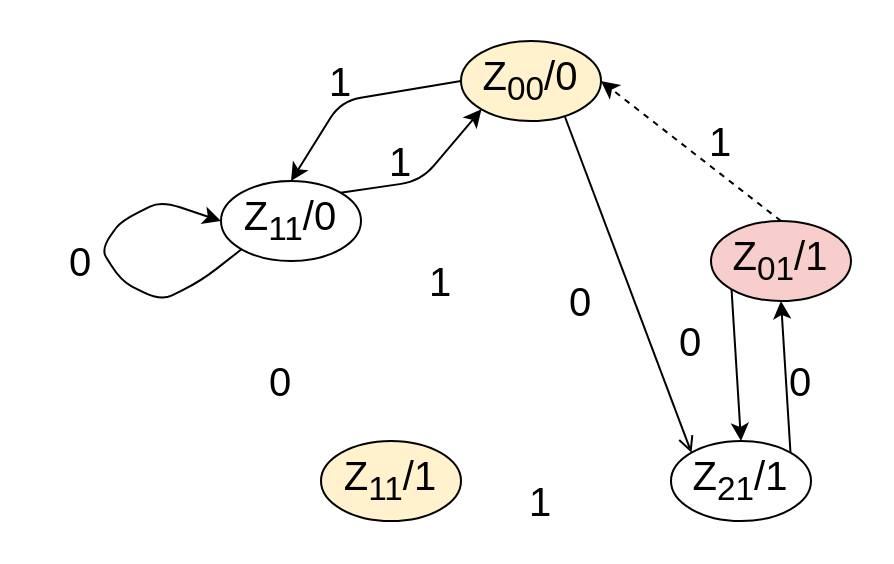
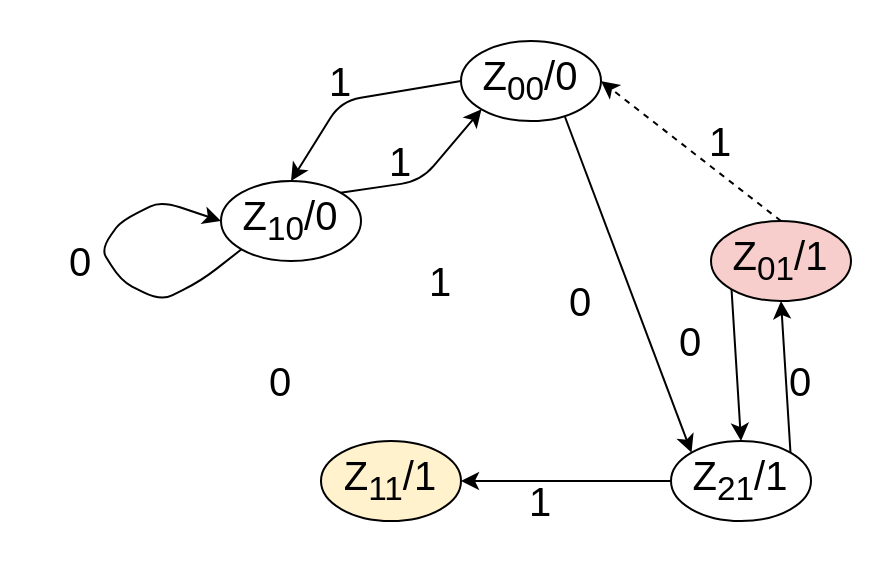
node "Z00/0": fillcolor #fff2cc -> #ffffff
node "Z11/0": label "Z11/0" -> "Z10/0"
edge "Z00/0" -> "Z21/1": arrowhead open -> classic
edge "Z21/1" -> "Z11/1": added
